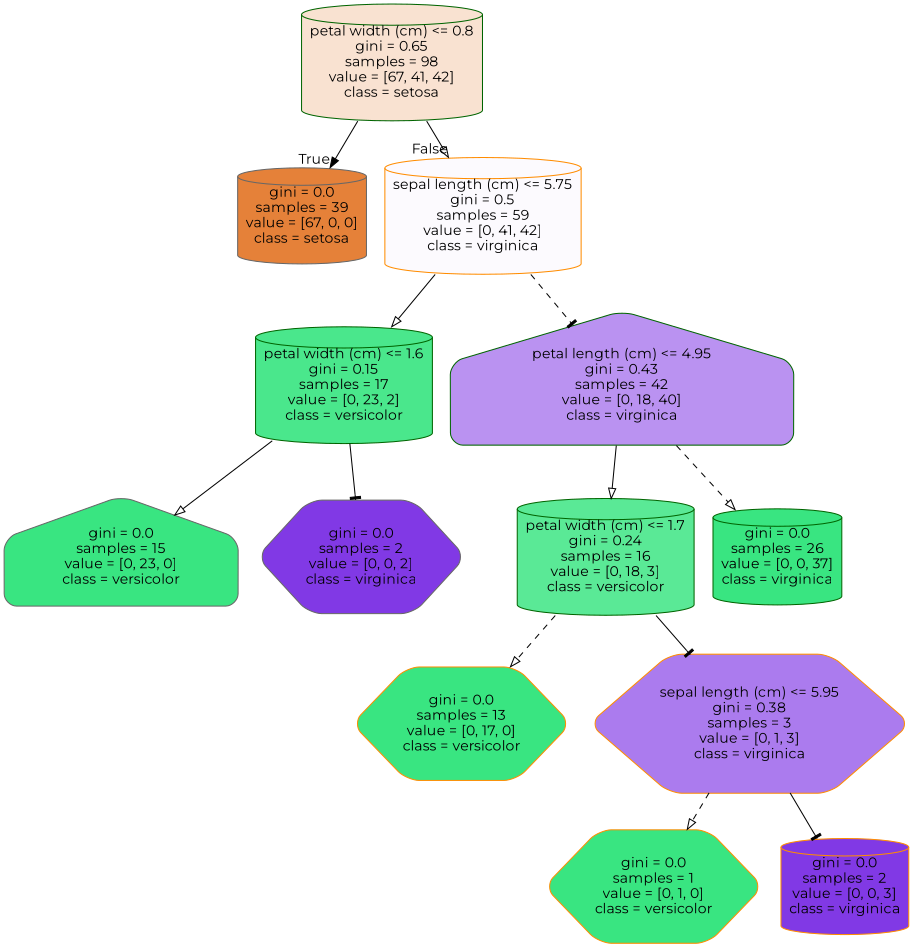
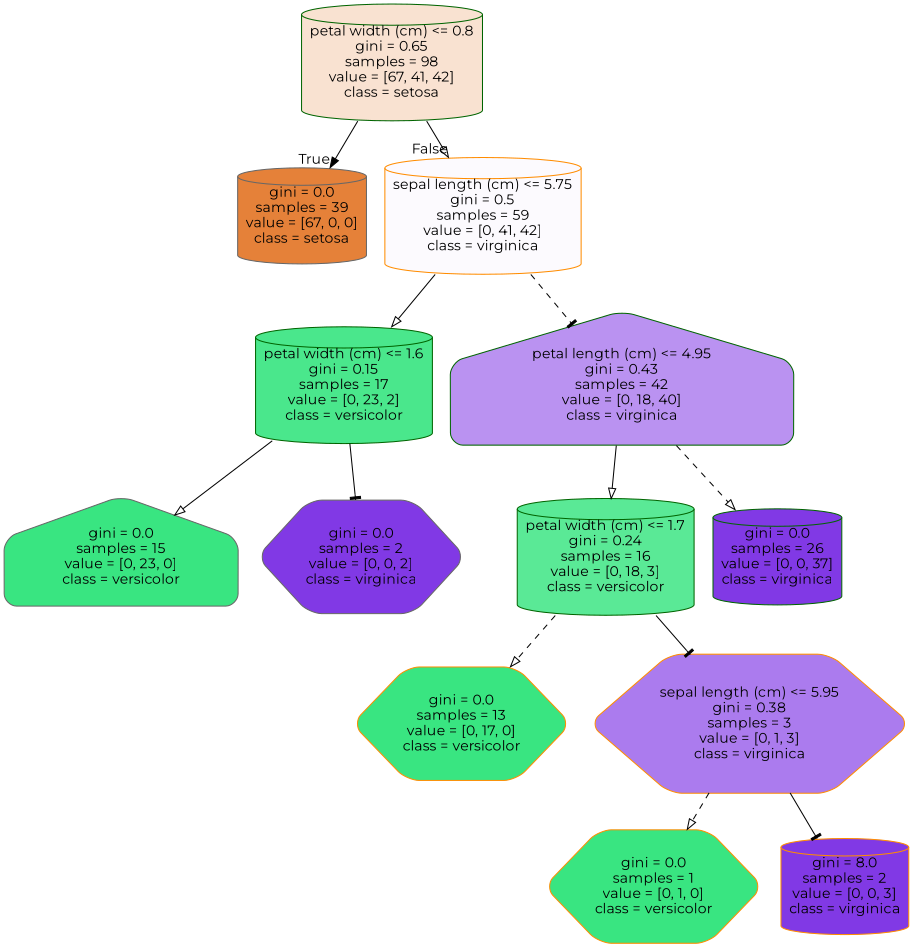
node "gini = 0.0 samples = 26 value = [0, 0, 37] class = virginica": fillcolor #39e581 -> #8139e5
node "gini = 0.0 samples = 2 value = [0, 0, 3] class = virginica": label "gini = 0.0 samples = 2 value = [0, 0, 3] class = virginica" -> "gini = 8.0 samples = 2 value = [0, 0, 3] class = virginica"
